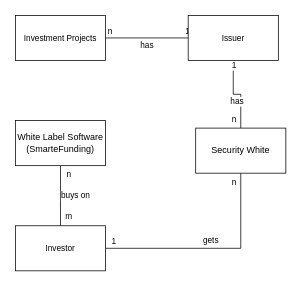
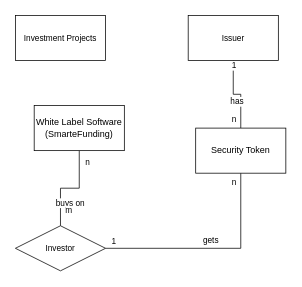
edge "Investment Projects" -- "Issuer": removed, labels "1", "has", "n"
node "White Label Software (SmarteFunding)": moved (60, 143) -> (79, 128)
node "Security White": label "Security White" -> "Security Token"
node "Investor": shape rectangle -> diamond
